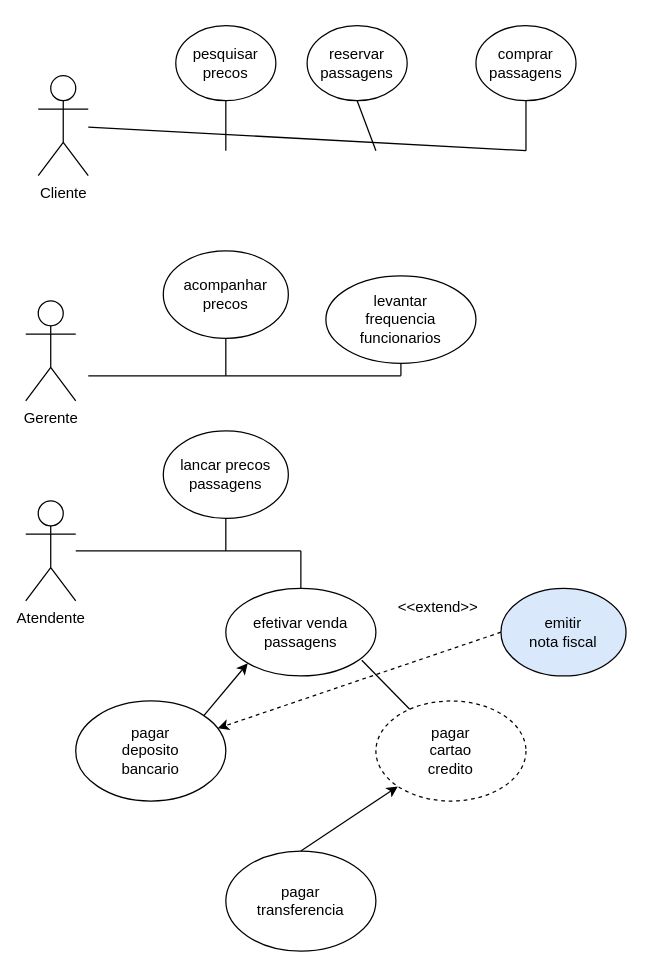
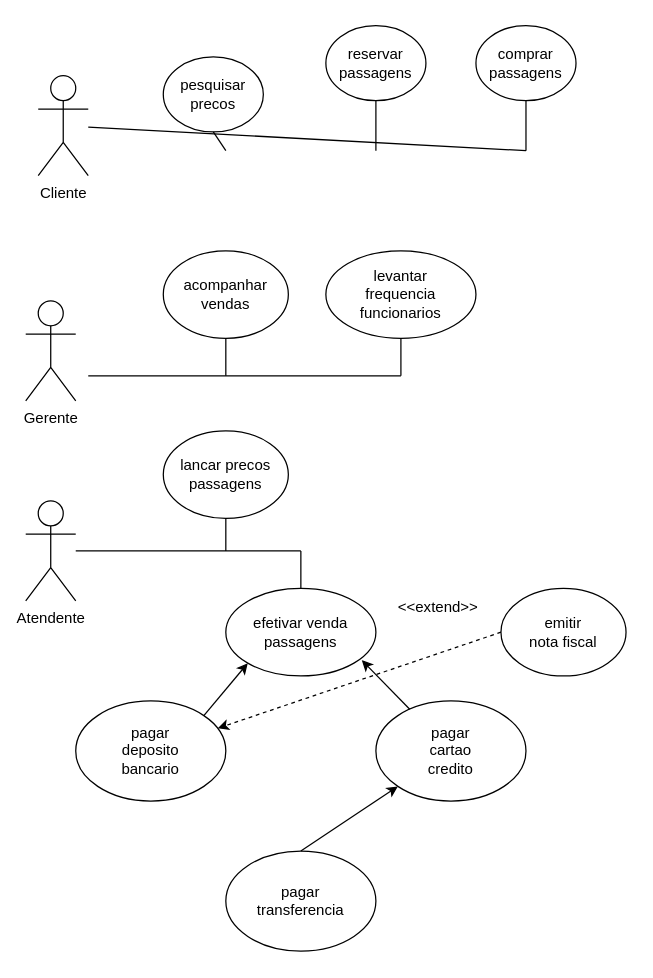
node "pesquisar precos": moved (226, 63) -> (213, 94)
node "reservar passagens": moved (357, 63) -> (376, 63)
node "acompanhar precos": label "acompanhar precos" -> "acompanhar vendas"
node "levantar frequencia funcionarios": moved (401, 319) -> (401, 294)
node "emitir nota fiscal": fillcolor #dae8fc -> #ffffff
edge "efetivar venda passagens" -- "pagar cartao credito": arrowhead none -> classic
node "pagar cartao credito": style dashed -> solid
